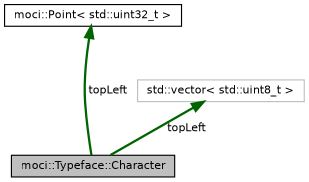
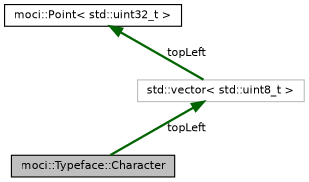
edge "moci::Typeface::Character" -> "moci::Point< std::uint32_t >": now "std::vector< std::uint8_t >" -> "moci::Point< std::uint32_t >"
